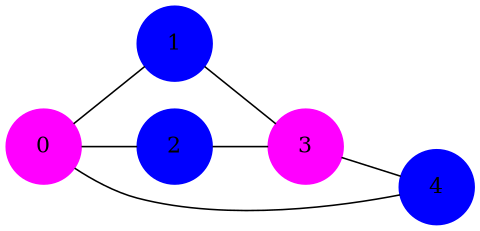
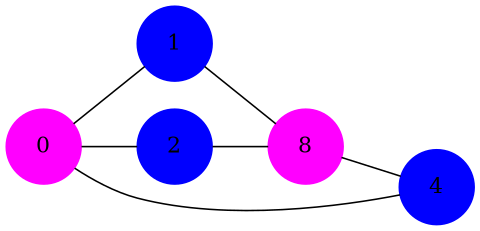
node "3": label "3" -> "8"
